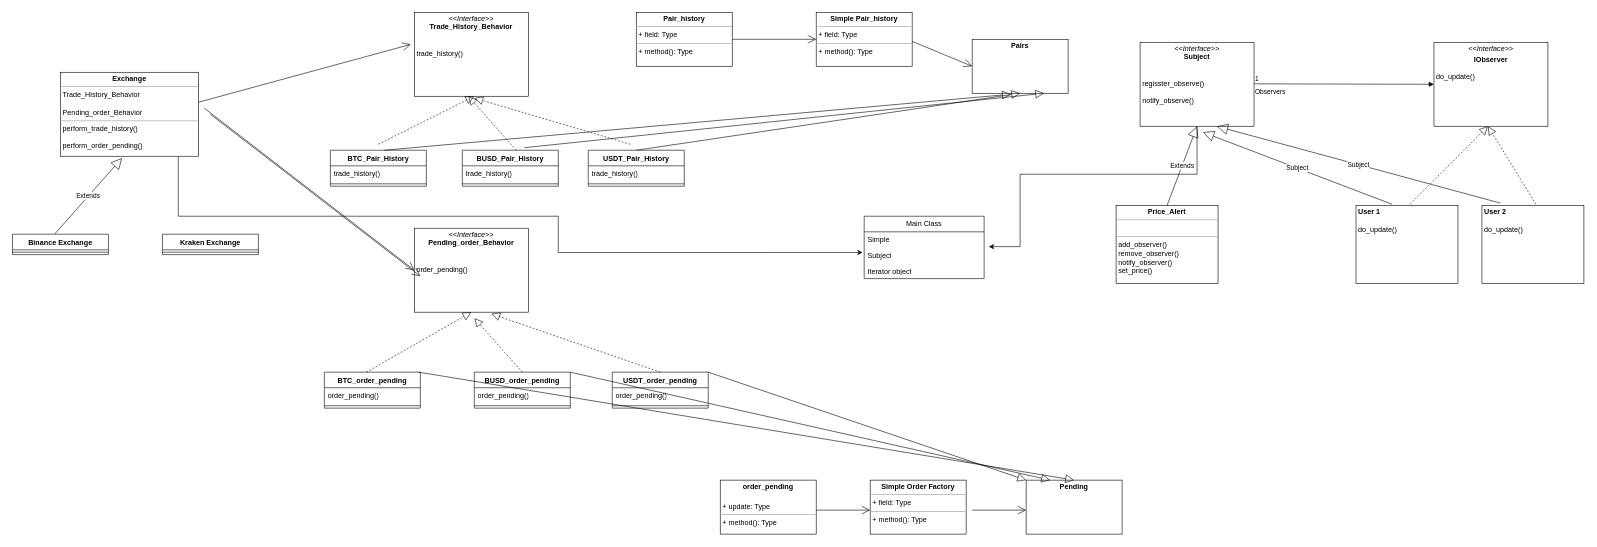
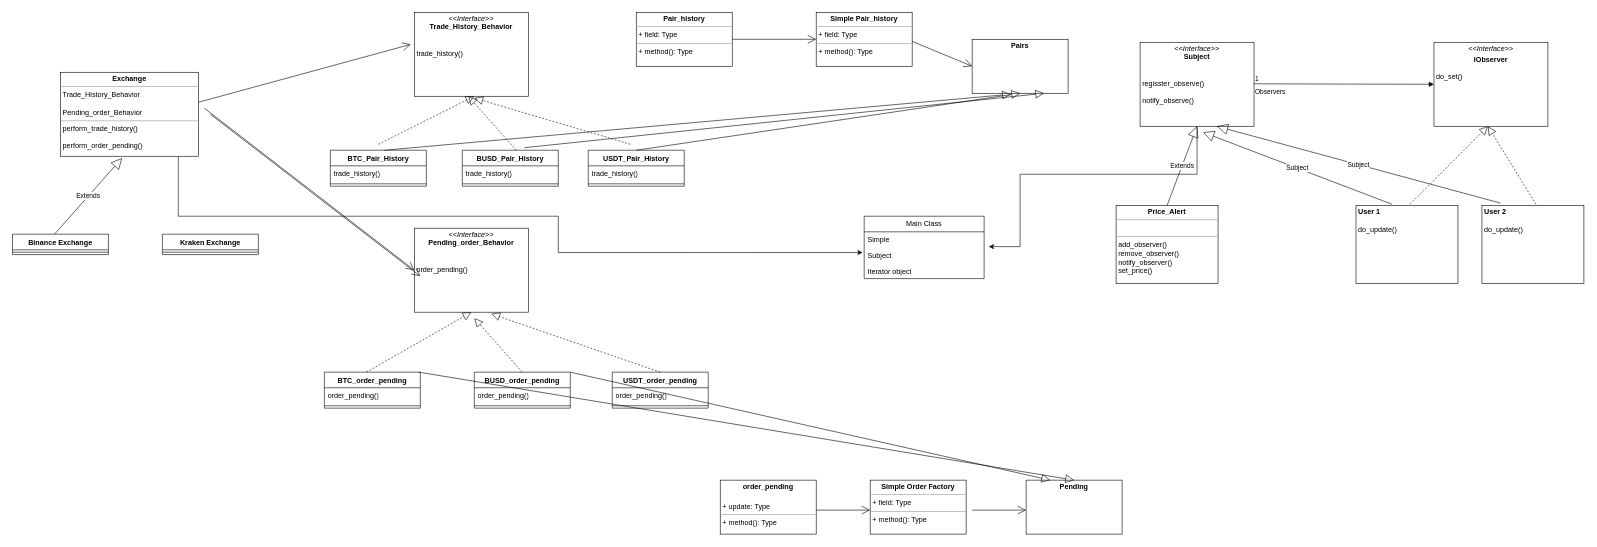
node "<<Interface>> IObserver do_update()": label "<<Interface>> IObserver do_update()" -> "<<Interface>> IObserver do_set()"
edge "USDT_order_pending" -> "Pending": removed
